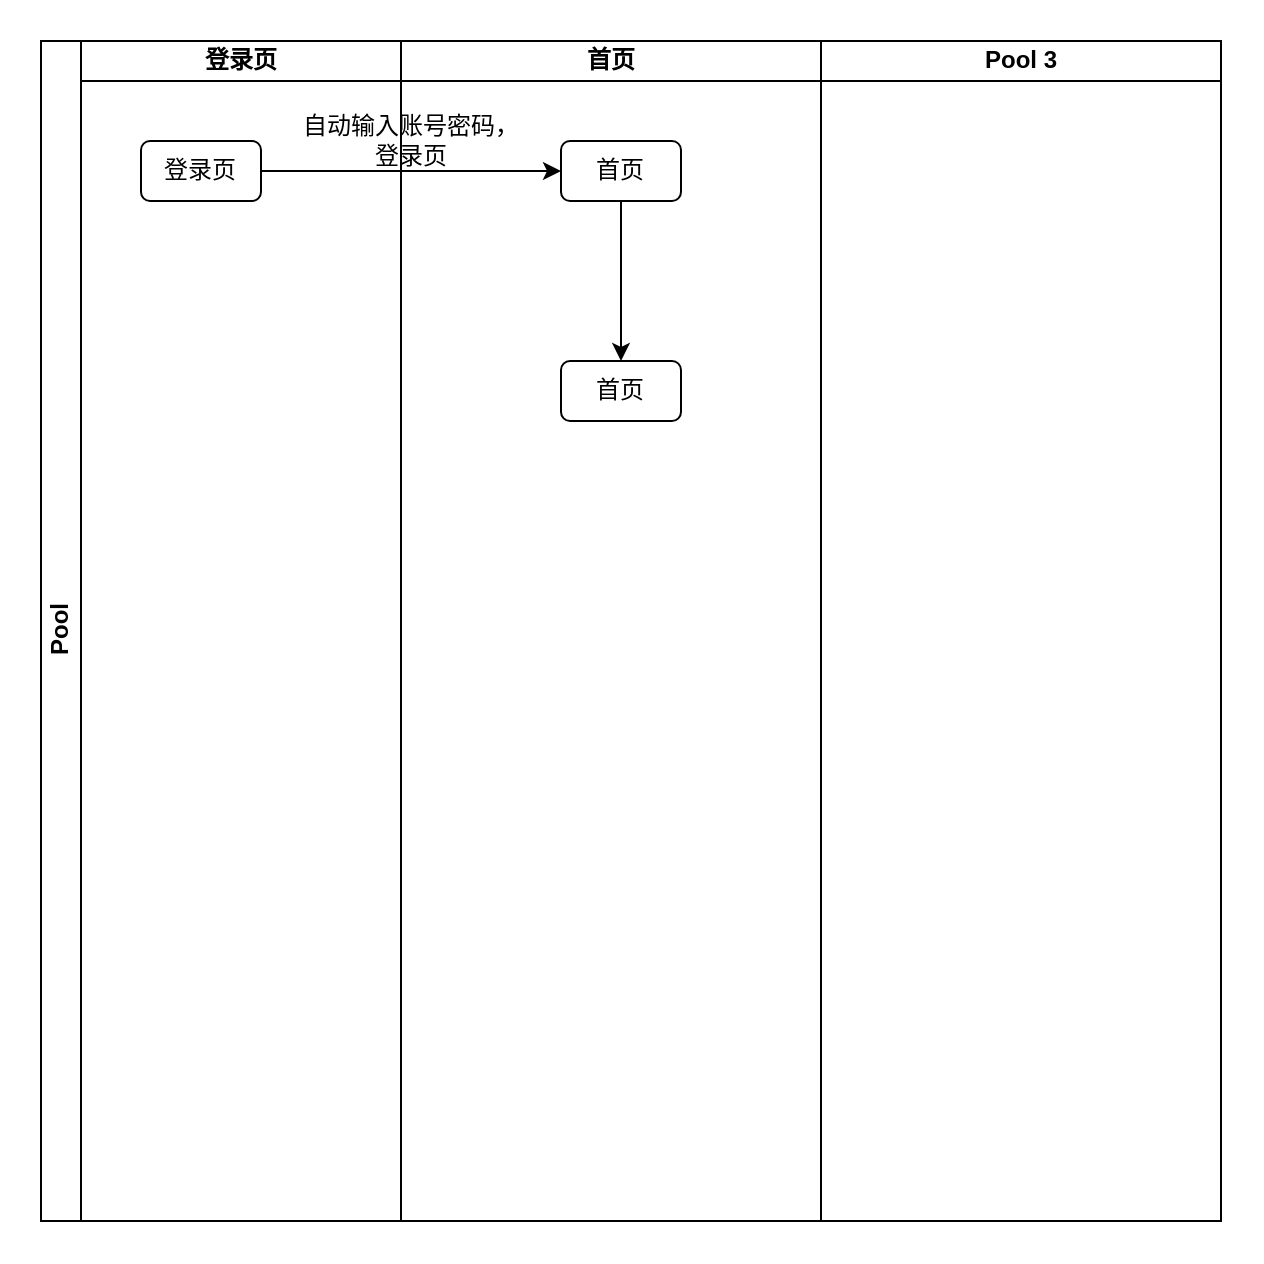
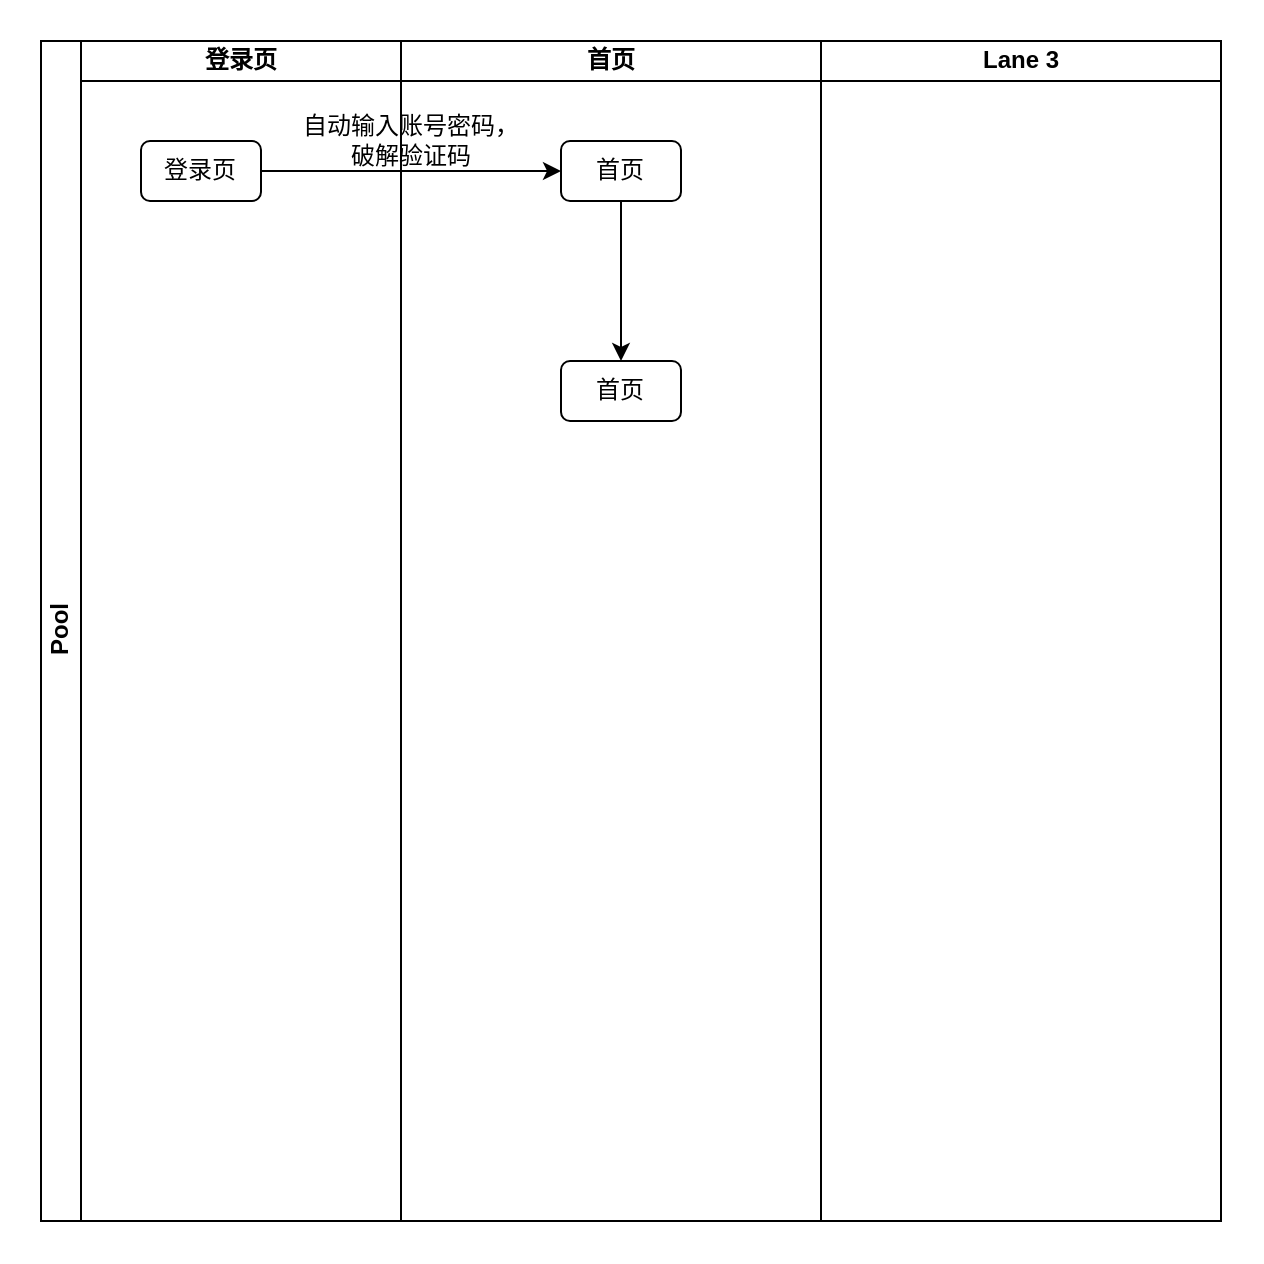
node "Pool 3": label "Pool 3" -> "Lane 3"
node "自动输入账号密码， 登录页": label "自动输入账号密码， 登录页" -> "自动输入账号密码， 破解验证码"
